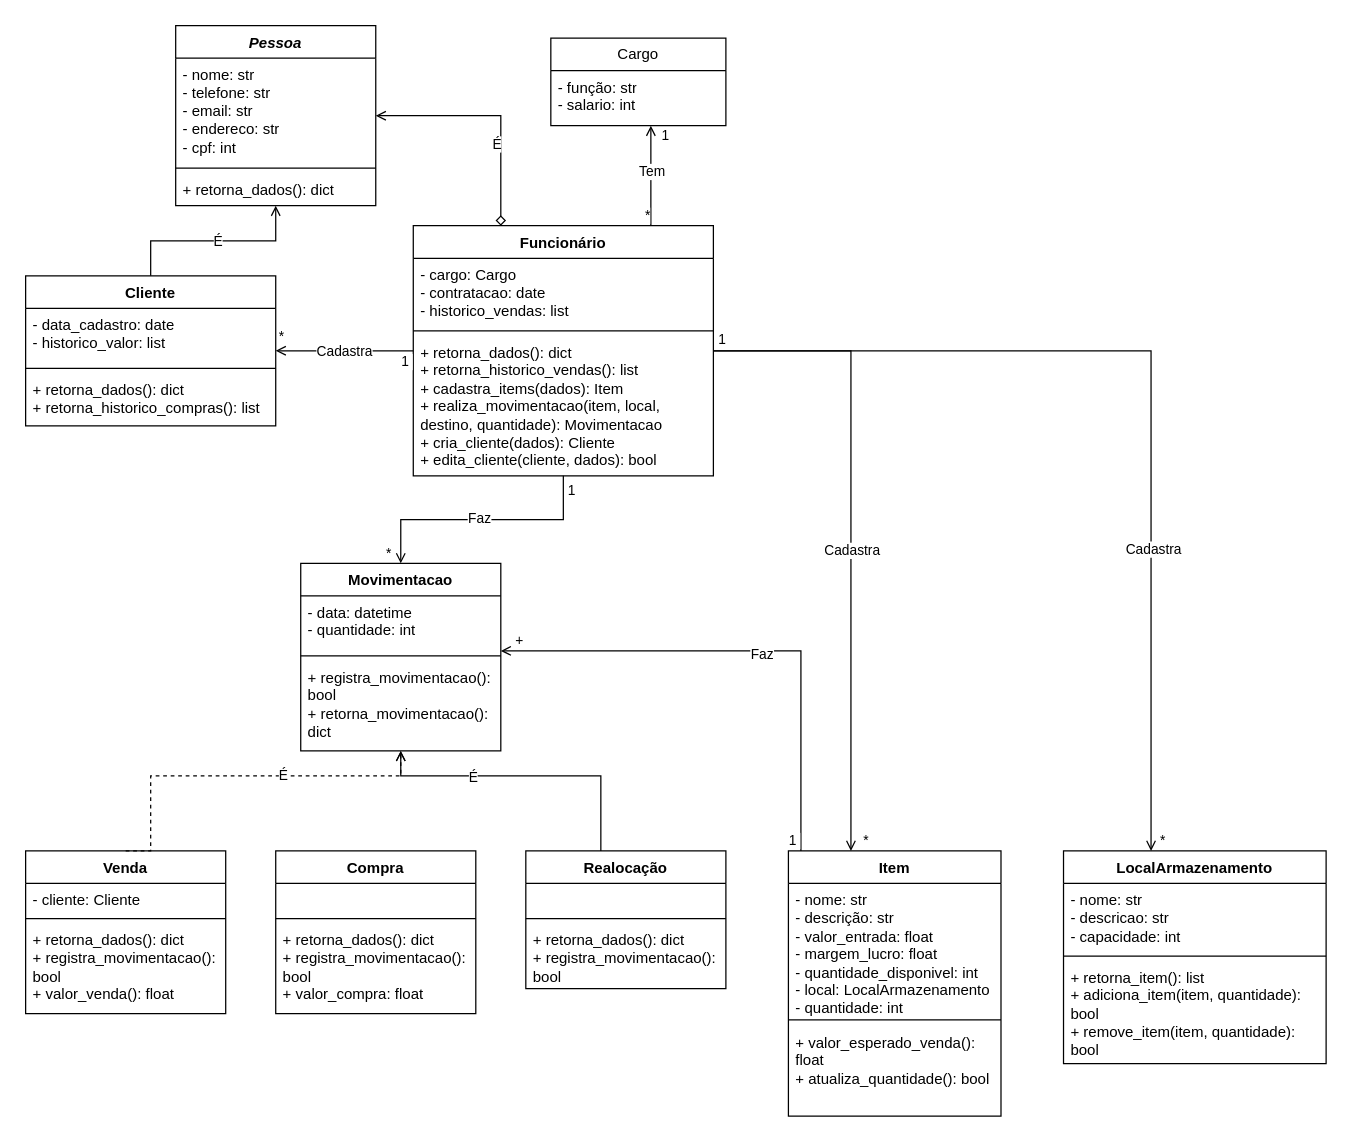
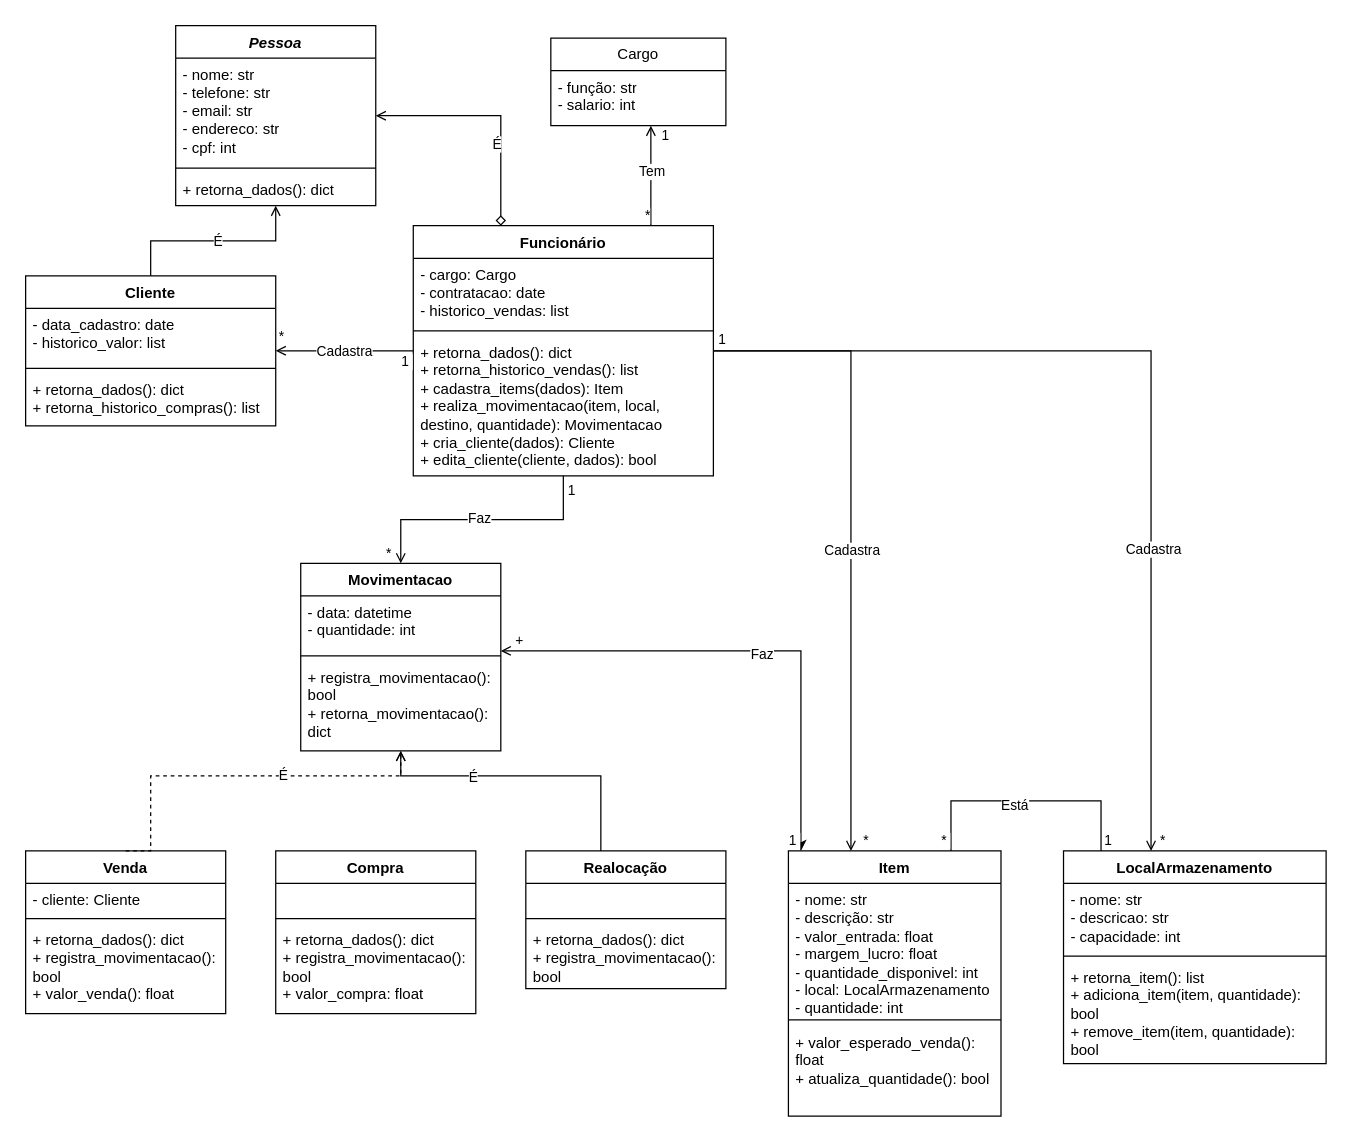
edge "LocalArmazenamento" -- "Item": added, labels "1", "Está", "*"
edge "Item" -> "Movimentacao": arrowhead none -> classic
